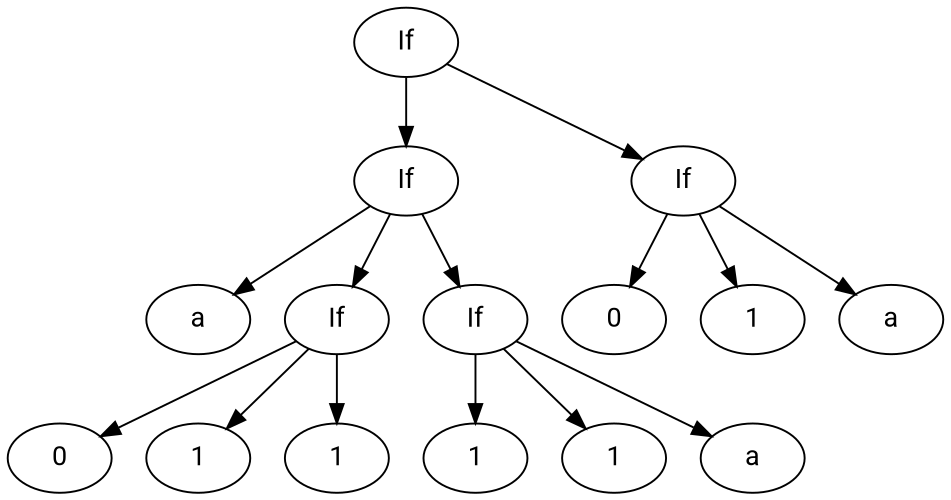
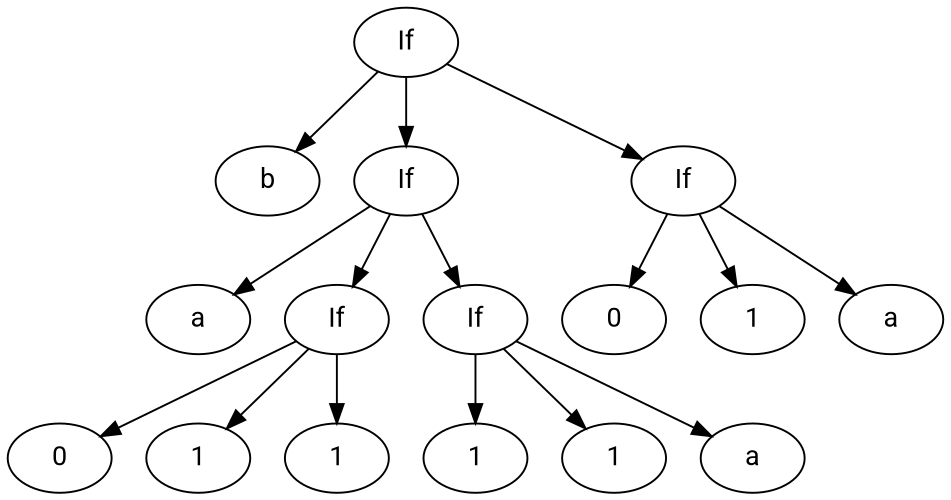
node "b": added
